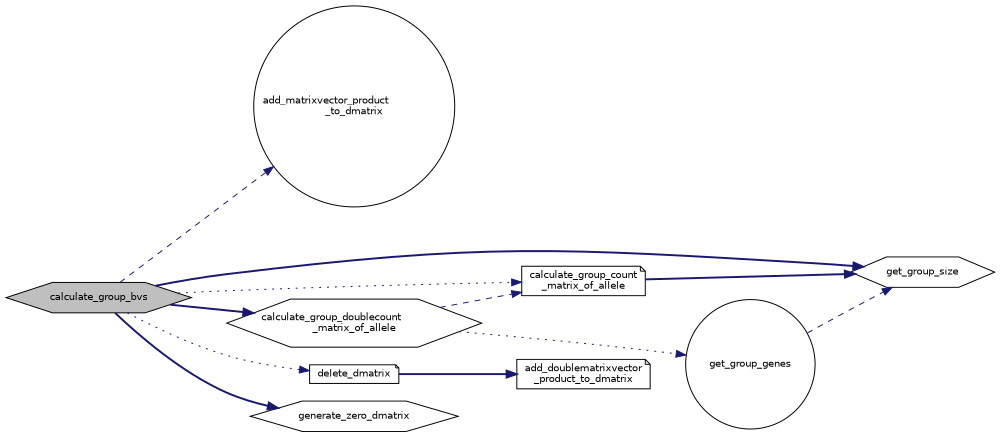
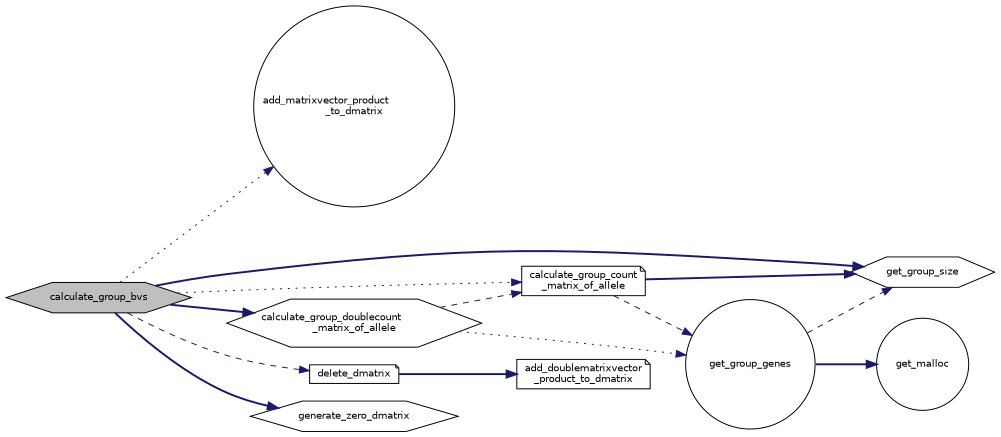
edge "calculate_group_bvs" -> "add_matrixvector_product _to_dmatrix": style dashed -> dotted
edge "calculate_group_count _matrix_of_allele" -> "get_group_genes": added
edge "calculate_group_bvs" -> "delete_dmatrix": style dotted -> dashed
node "get_malloc": added
